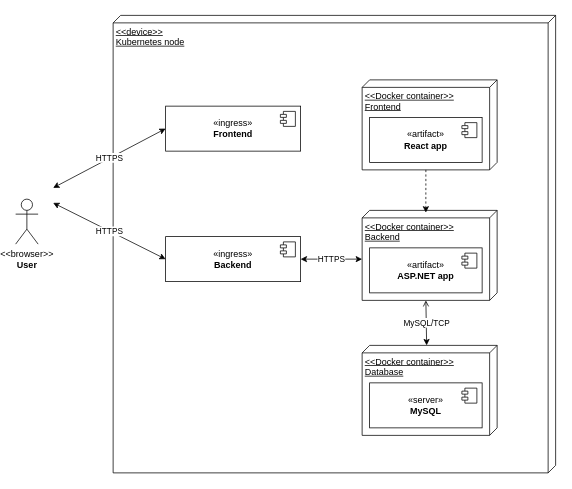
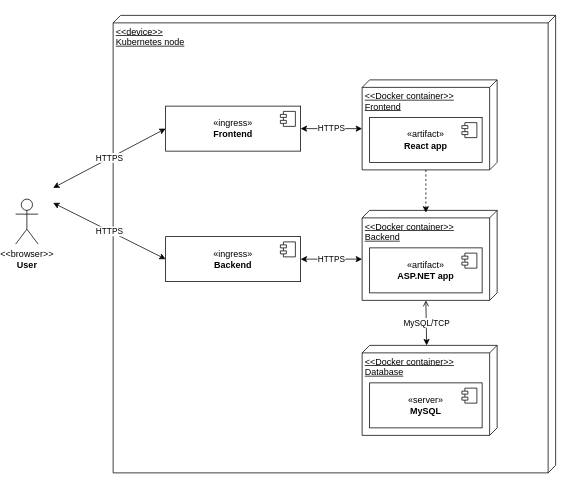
edge "<<Docker container>> Frontend" -- "«ingress» Frontend": added, label "HTTPS"
